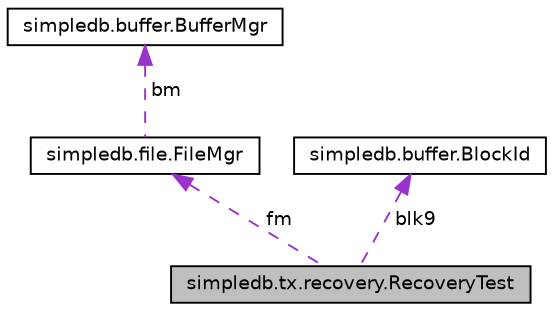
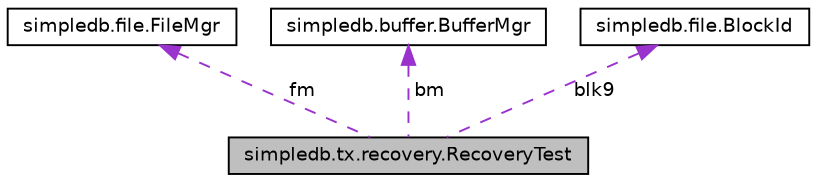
edge "simpledb.file.FileMgr" -> "simpledb.buffer.BufferMgr": now "simpledb.tx.recovery.RecoveryTest" -> "simpledb.buffer.BufferMgr"
node "simpledb.buffer.BlockId": label "simpledb.buffer.BlockId" -> "simpledb.file.BlockId"
